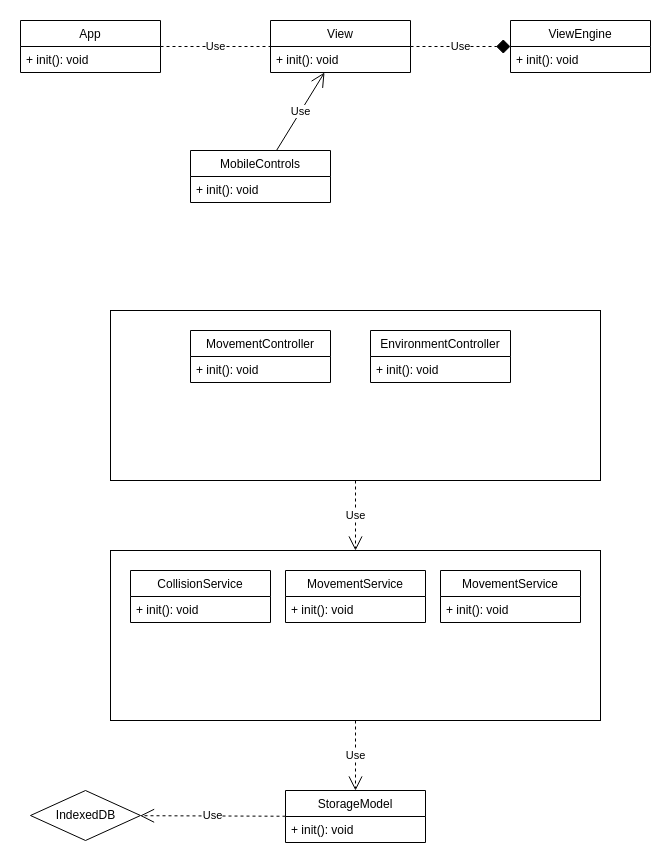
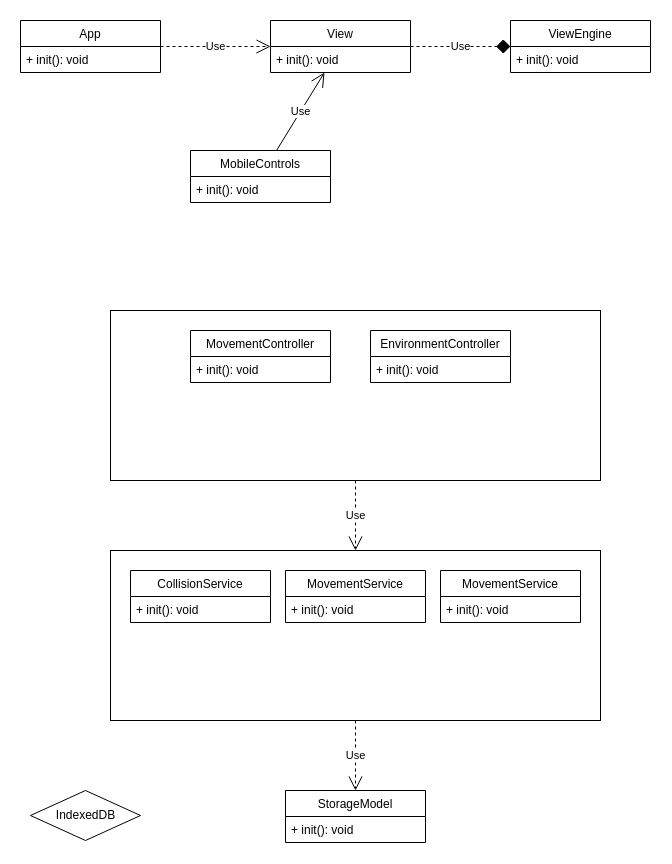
edge "App" -- "View": arrowhead none -> open
edge "StorageModel" -> "IndexedDB": removed, label "Use"
